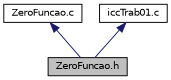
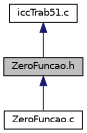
node "iccTrab01.c": label "iccTrab01.c" -> "iccTrab51.c"
edge "ZeroFuncao.h" -> "ZeroFuncao.c": reversed
